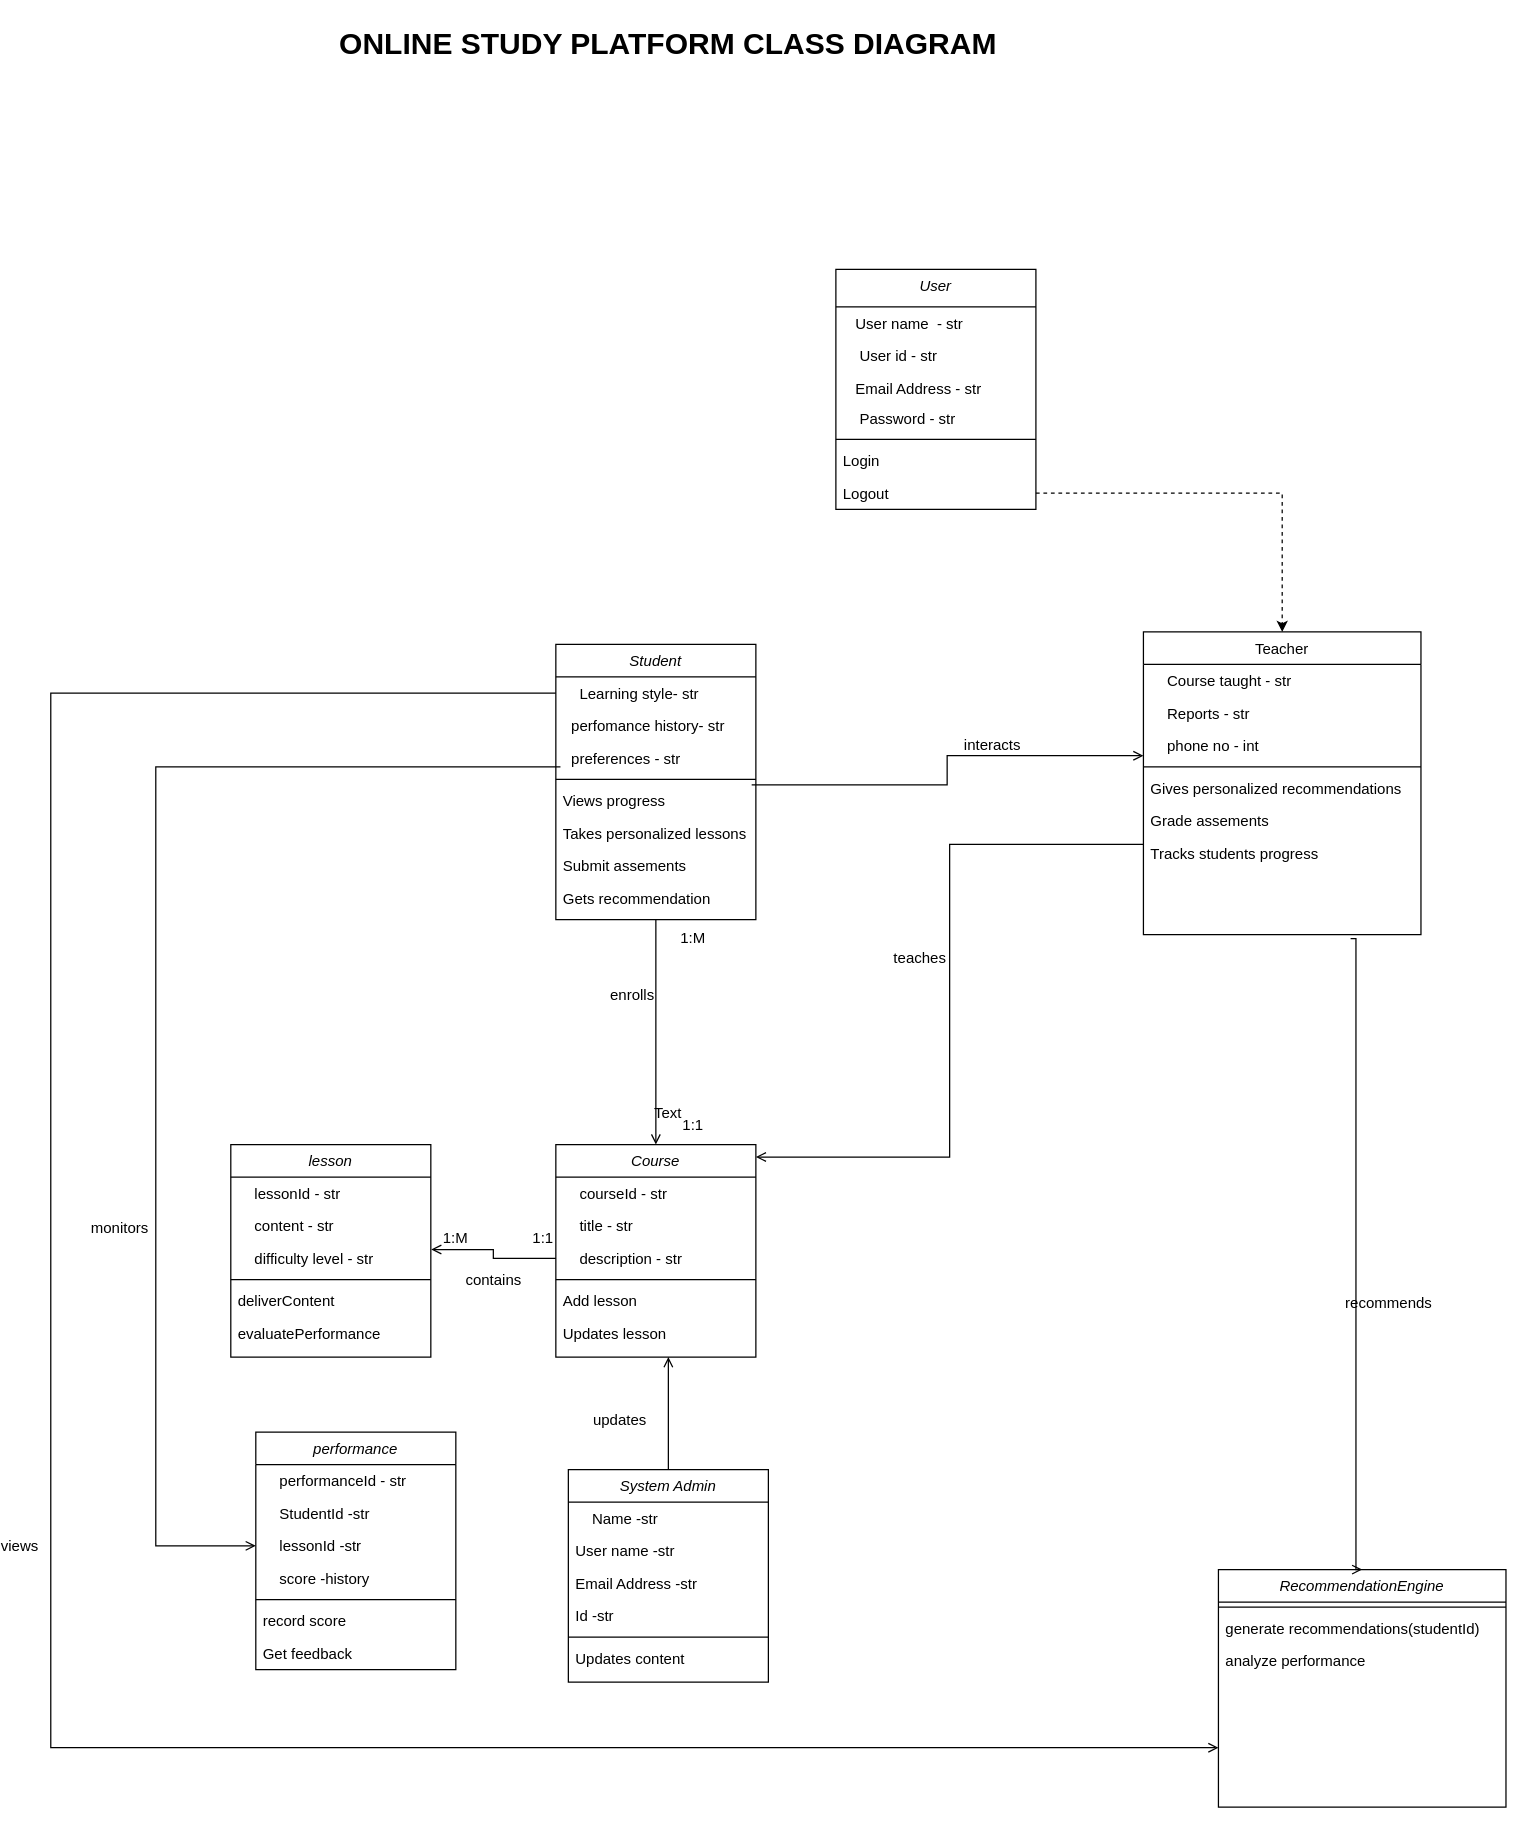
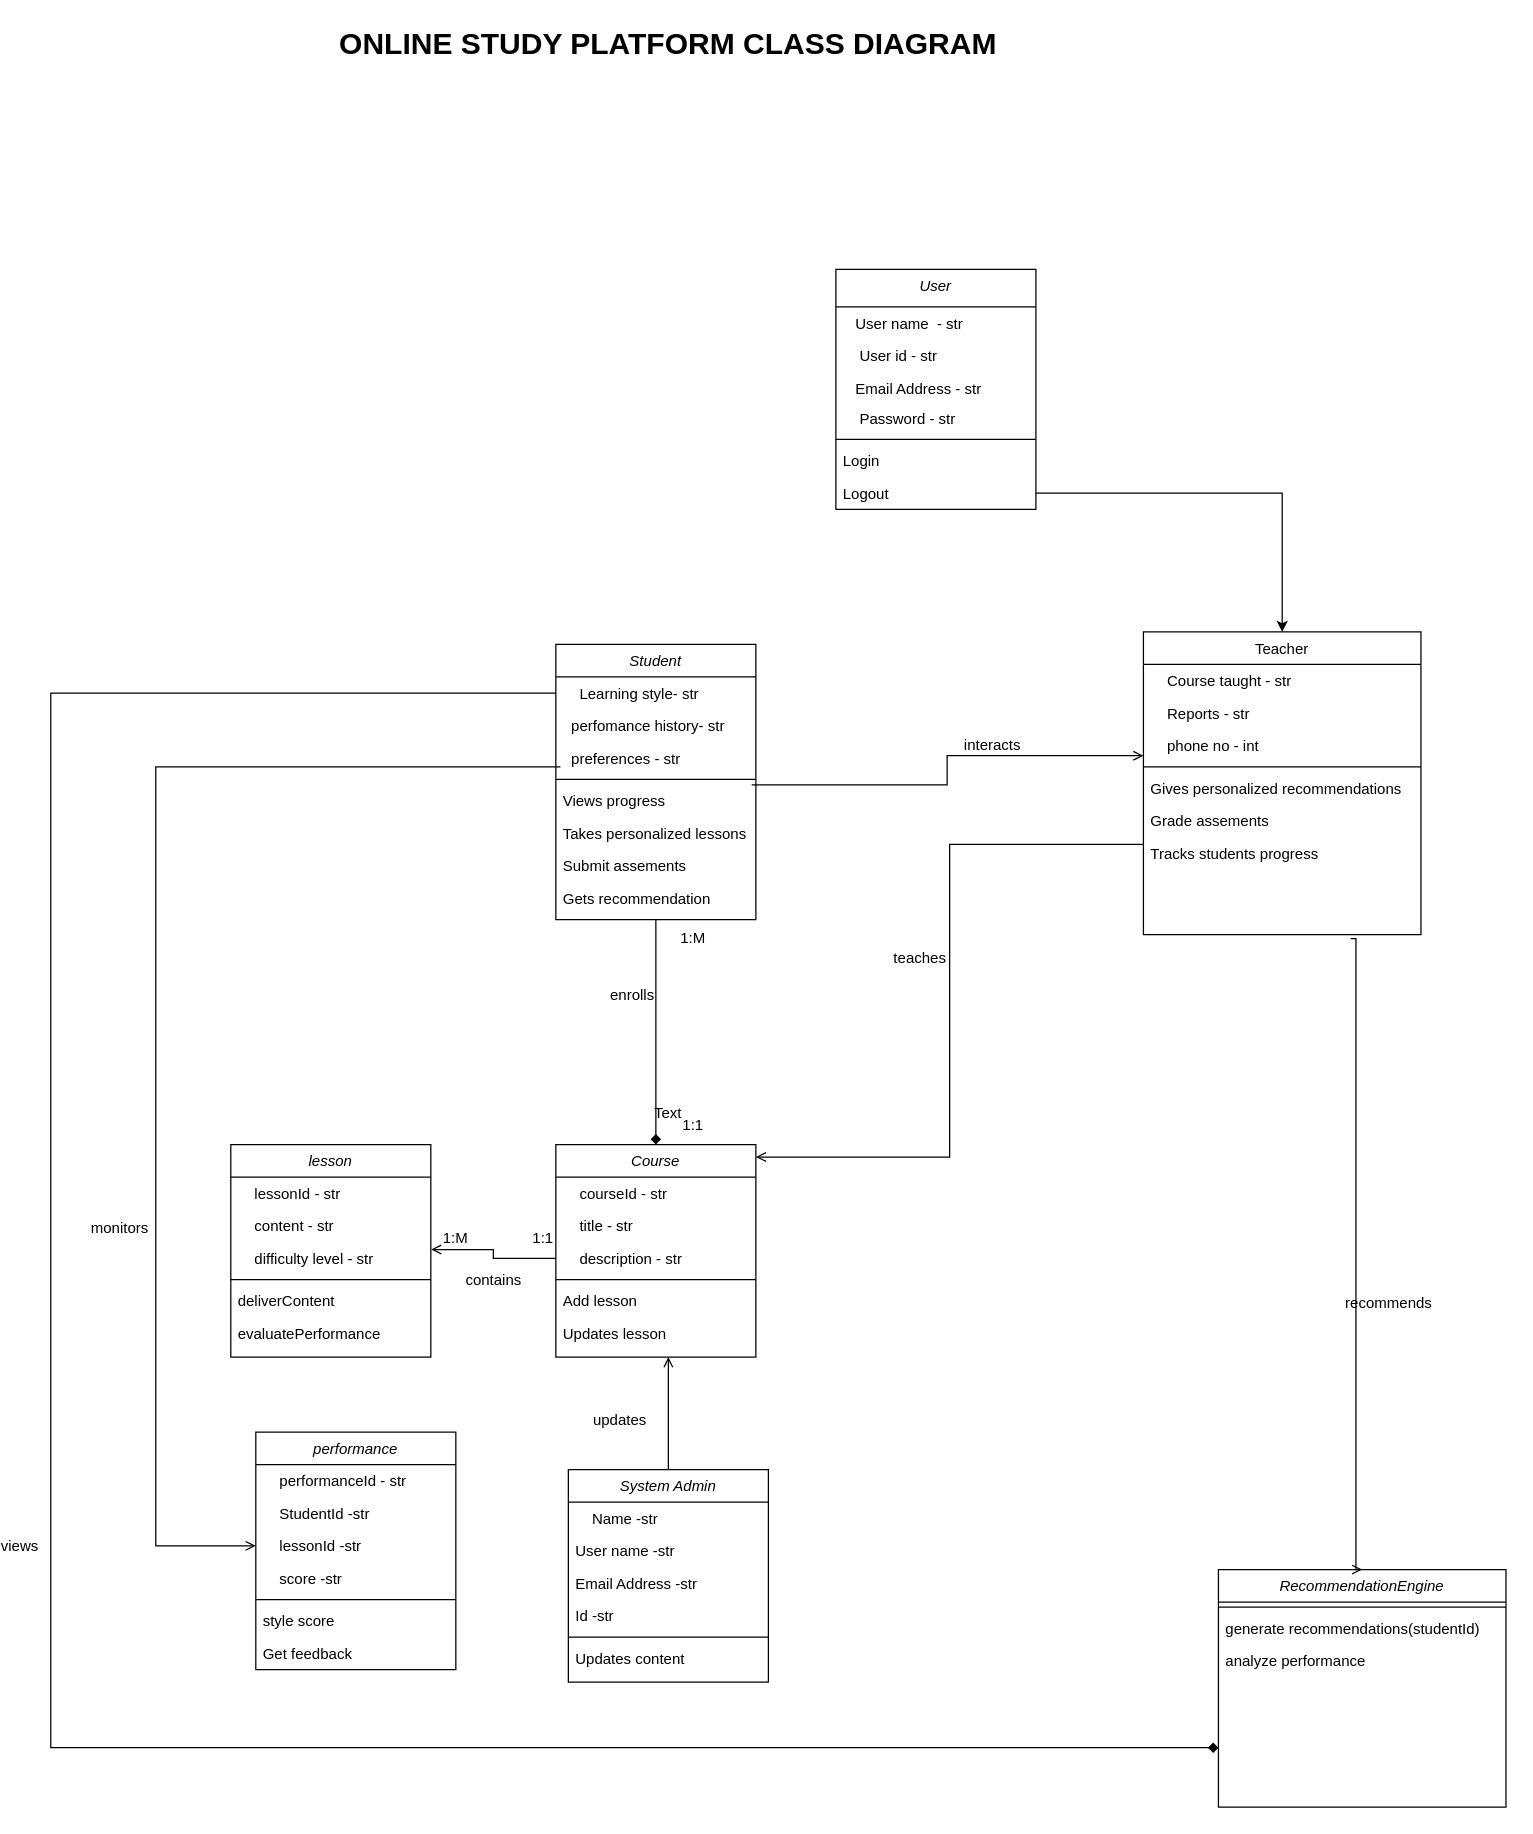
edge "Logout" -> "Teacher": style dashed -> solid
edge "Student" -> "Course": arrowhead open -> diamond
node "score -history": label "score -history" -> "score -str"
node "record score": label "record score" -> "style score"
edge "Learning style- str" -> "RecommendationEngine": arrowhead open -> diamond
